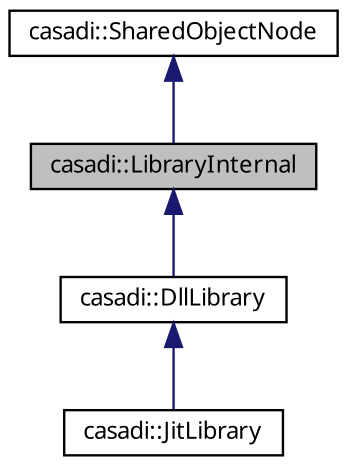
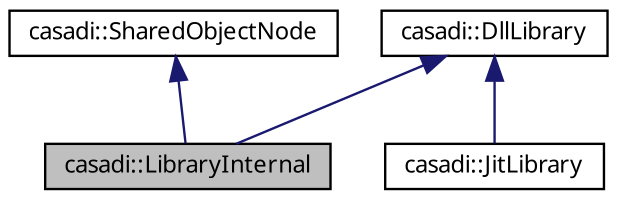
edge "casadi::DllLibrary" -> "casadi::LibraryInternal": reversed
